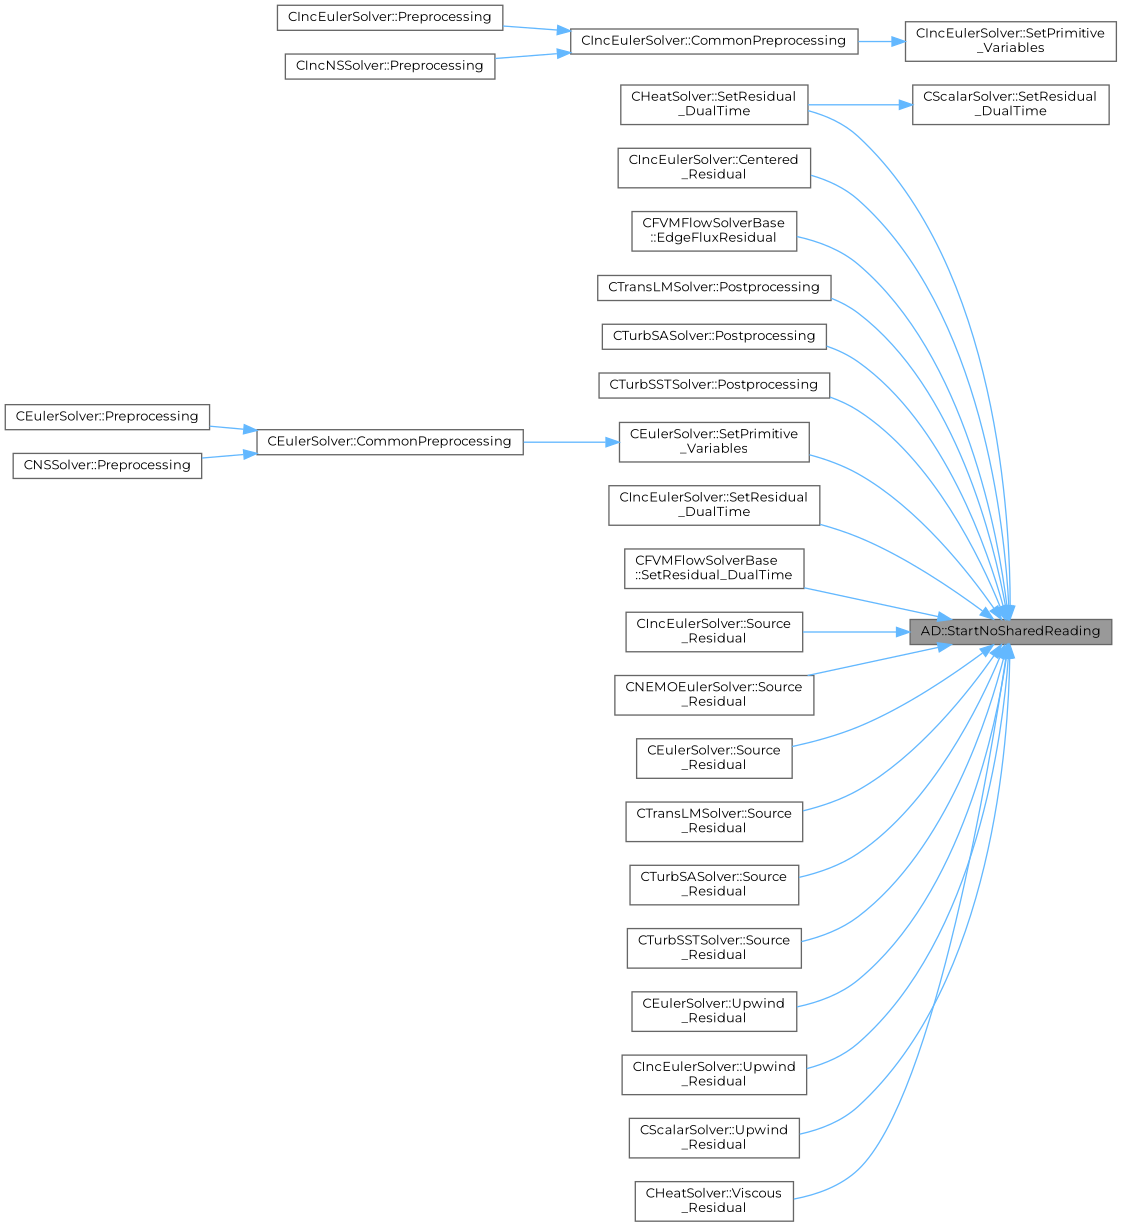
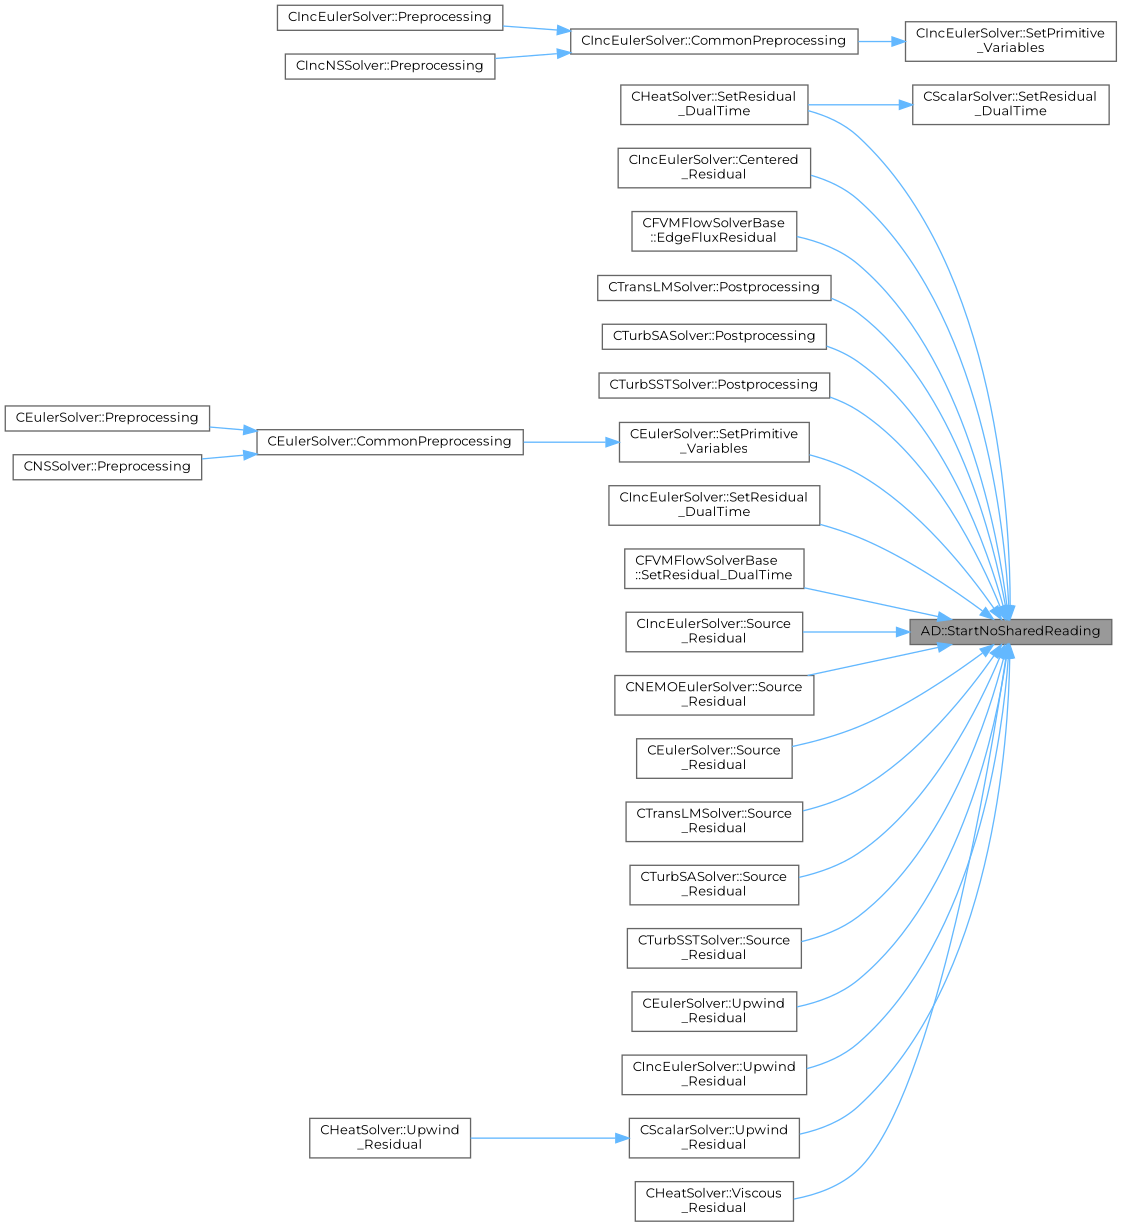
node "CHeatSolver::Upwind _Residual": added
